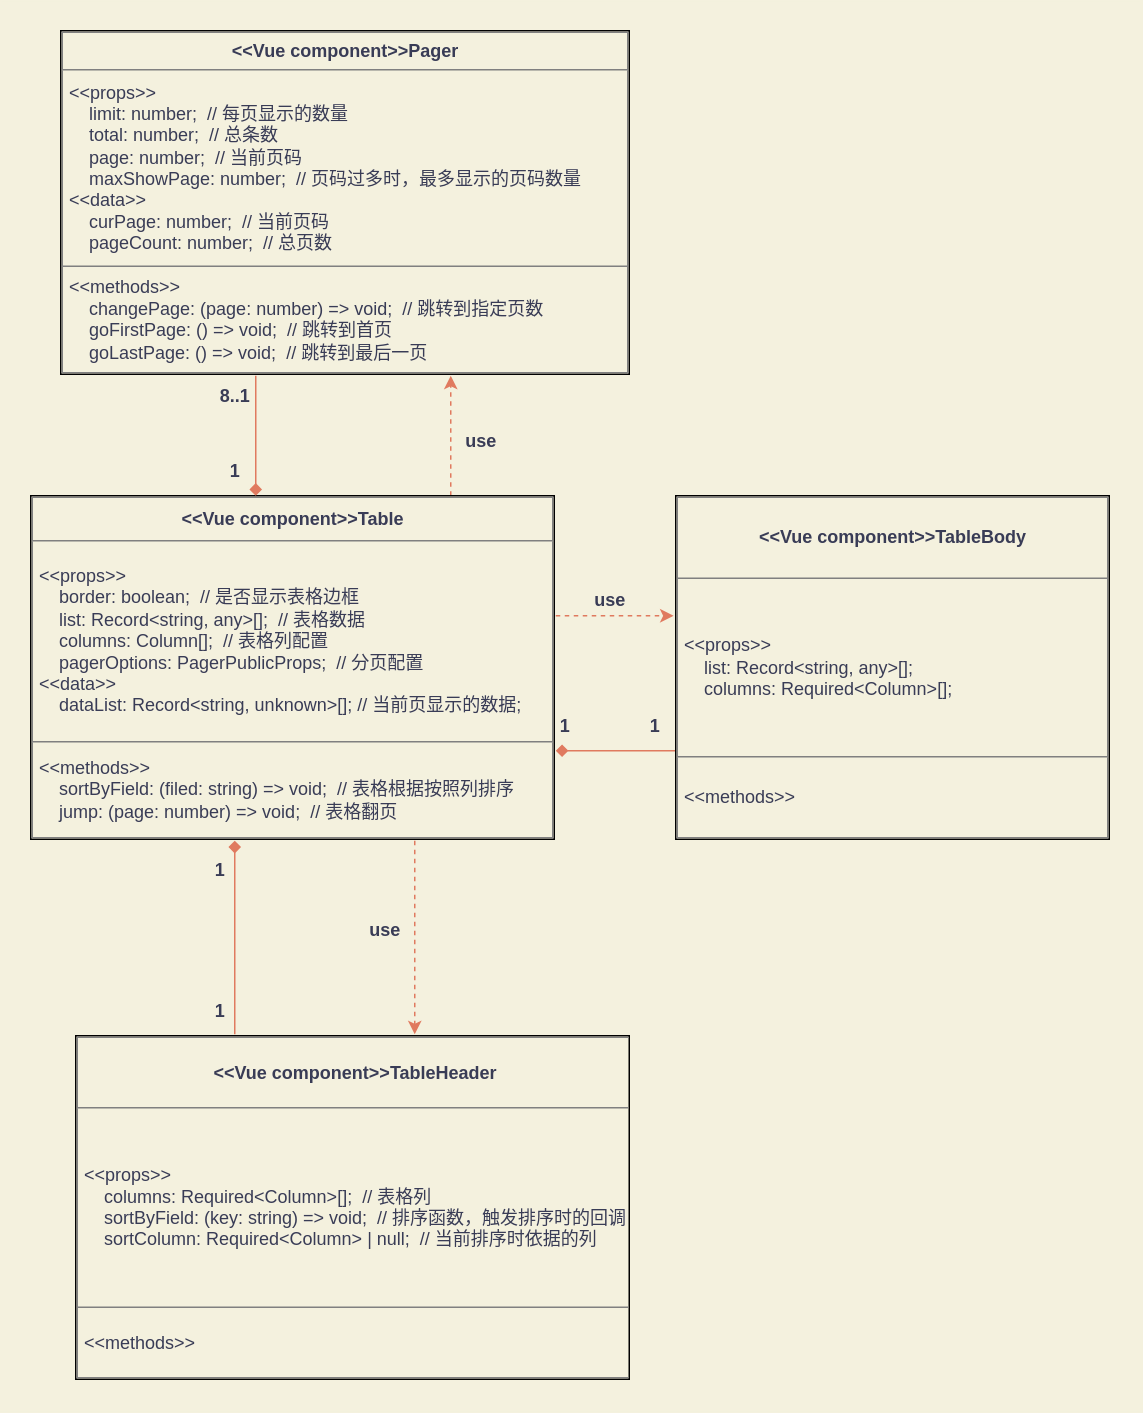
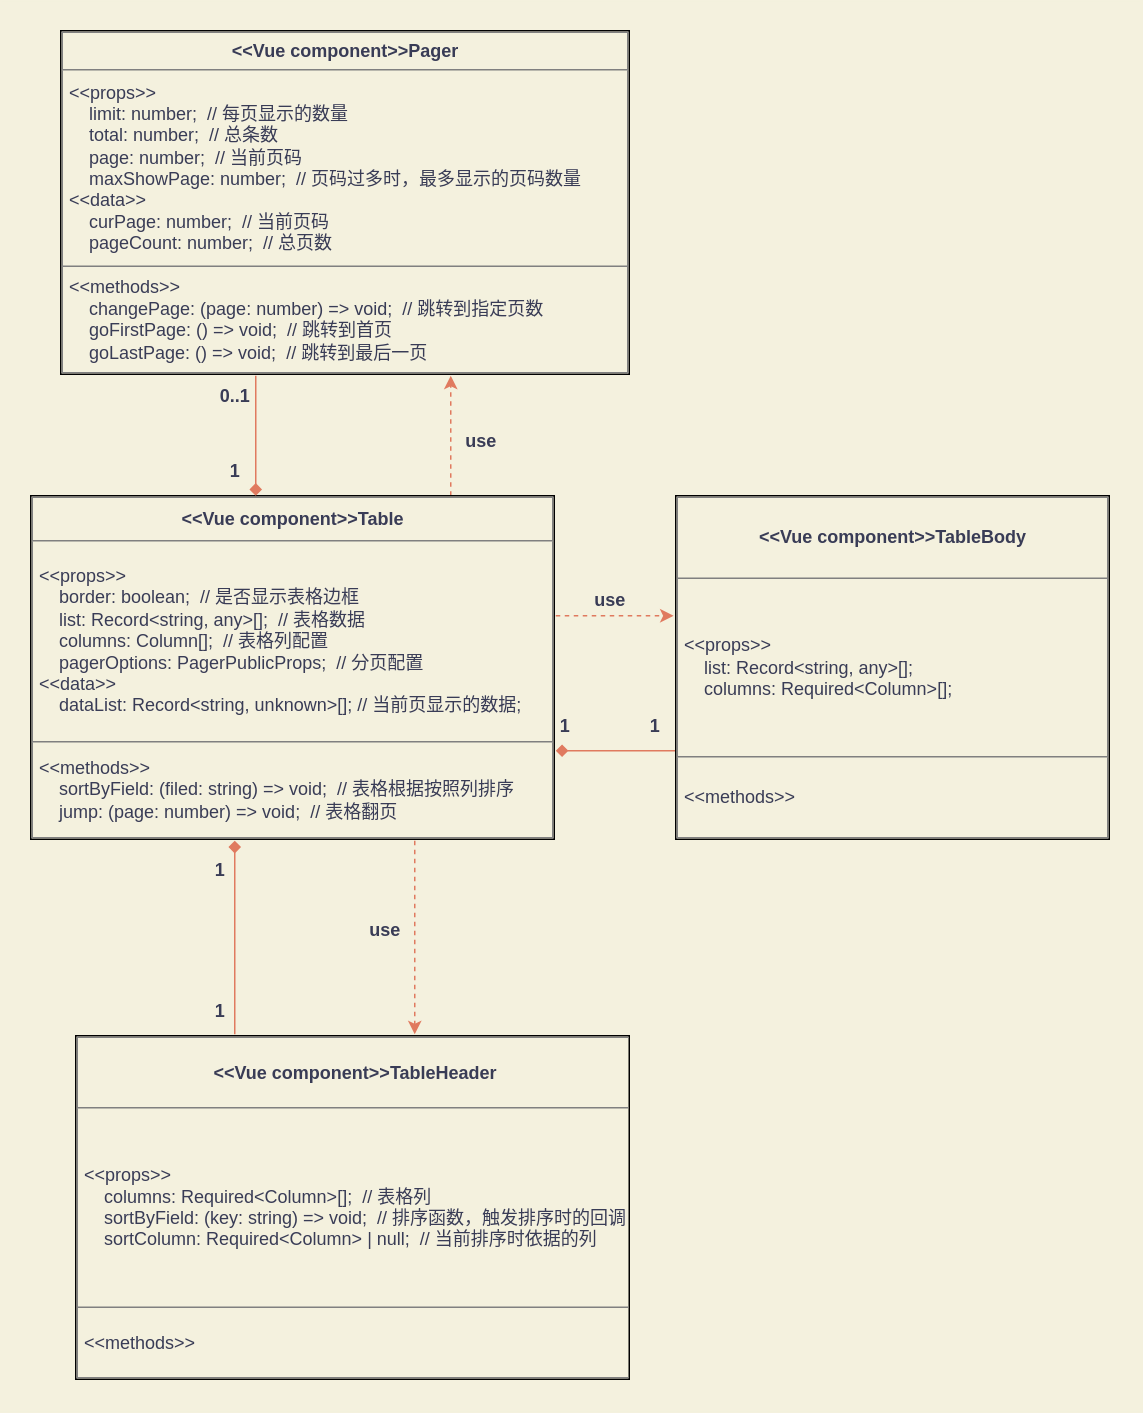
node "8..1": label "8..1" -> "0..1"
